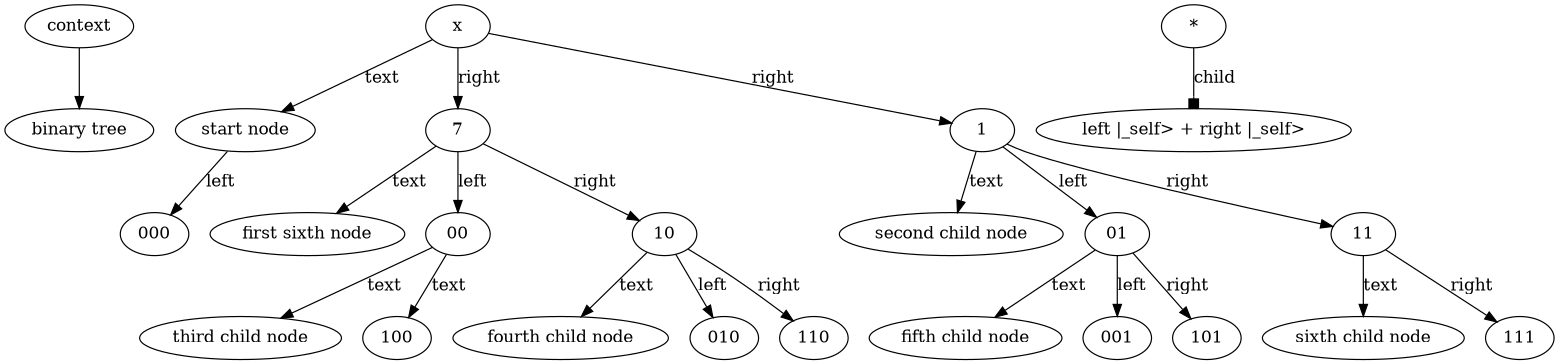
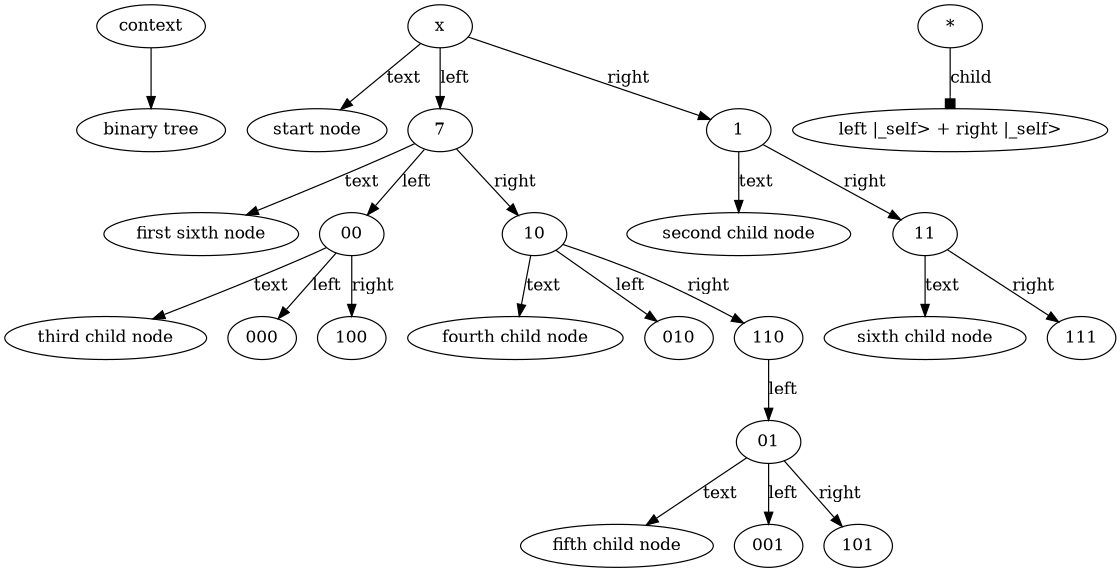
edge "x" -> "7": label "right" -> "left"
edge "1" -> "01": now "110" -> "01"
edge "start node" -> "000": now "00" -> "000"
edge "00" -> "100": label "text" -> "right"
